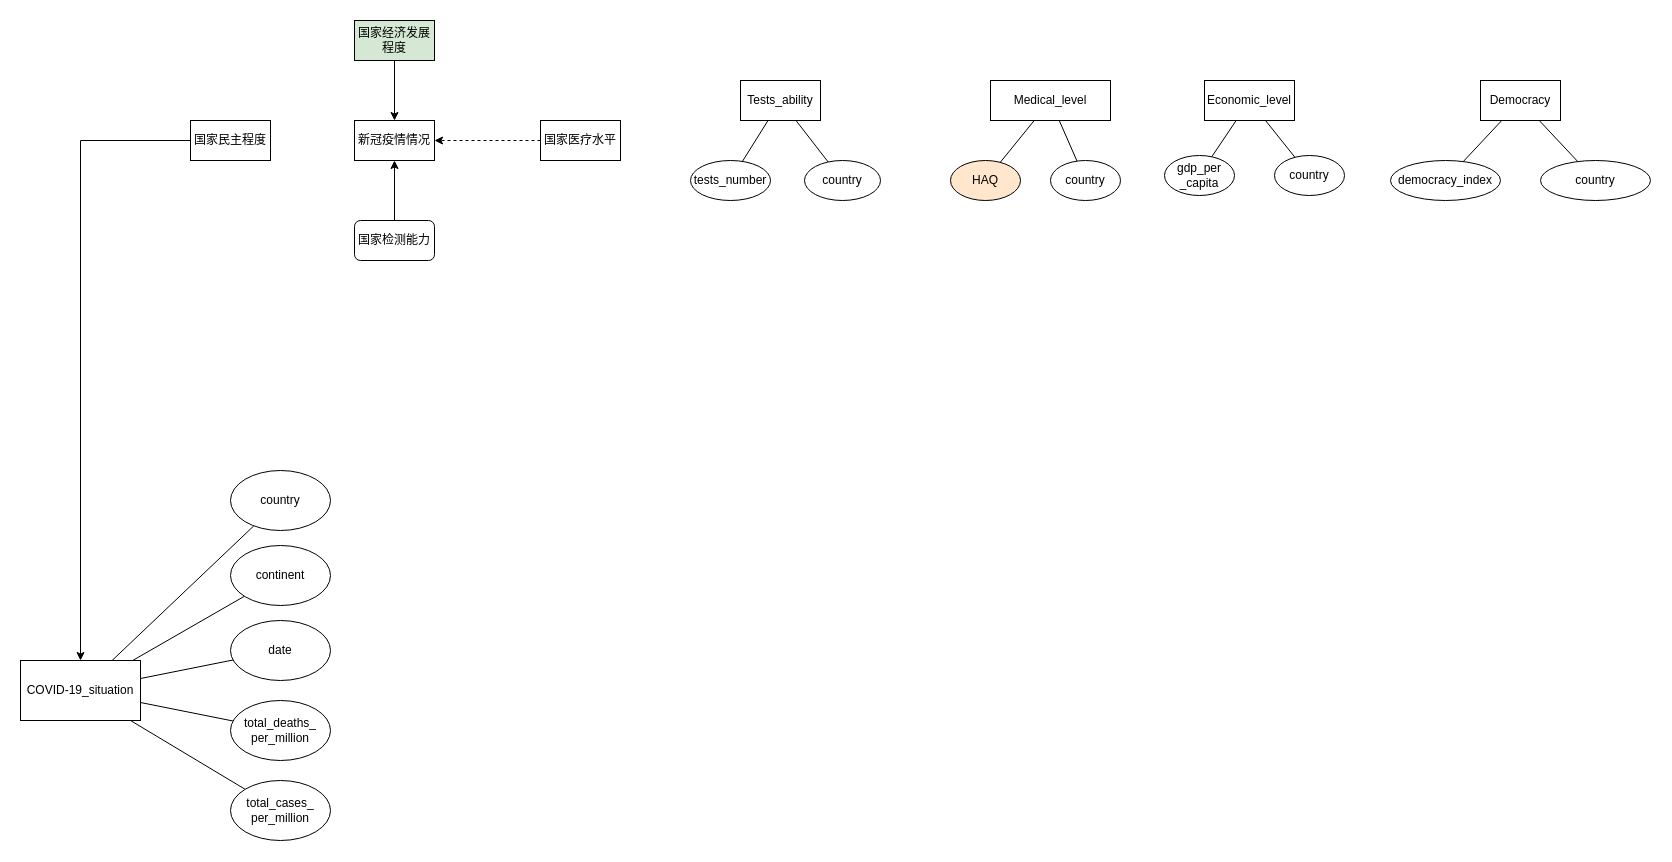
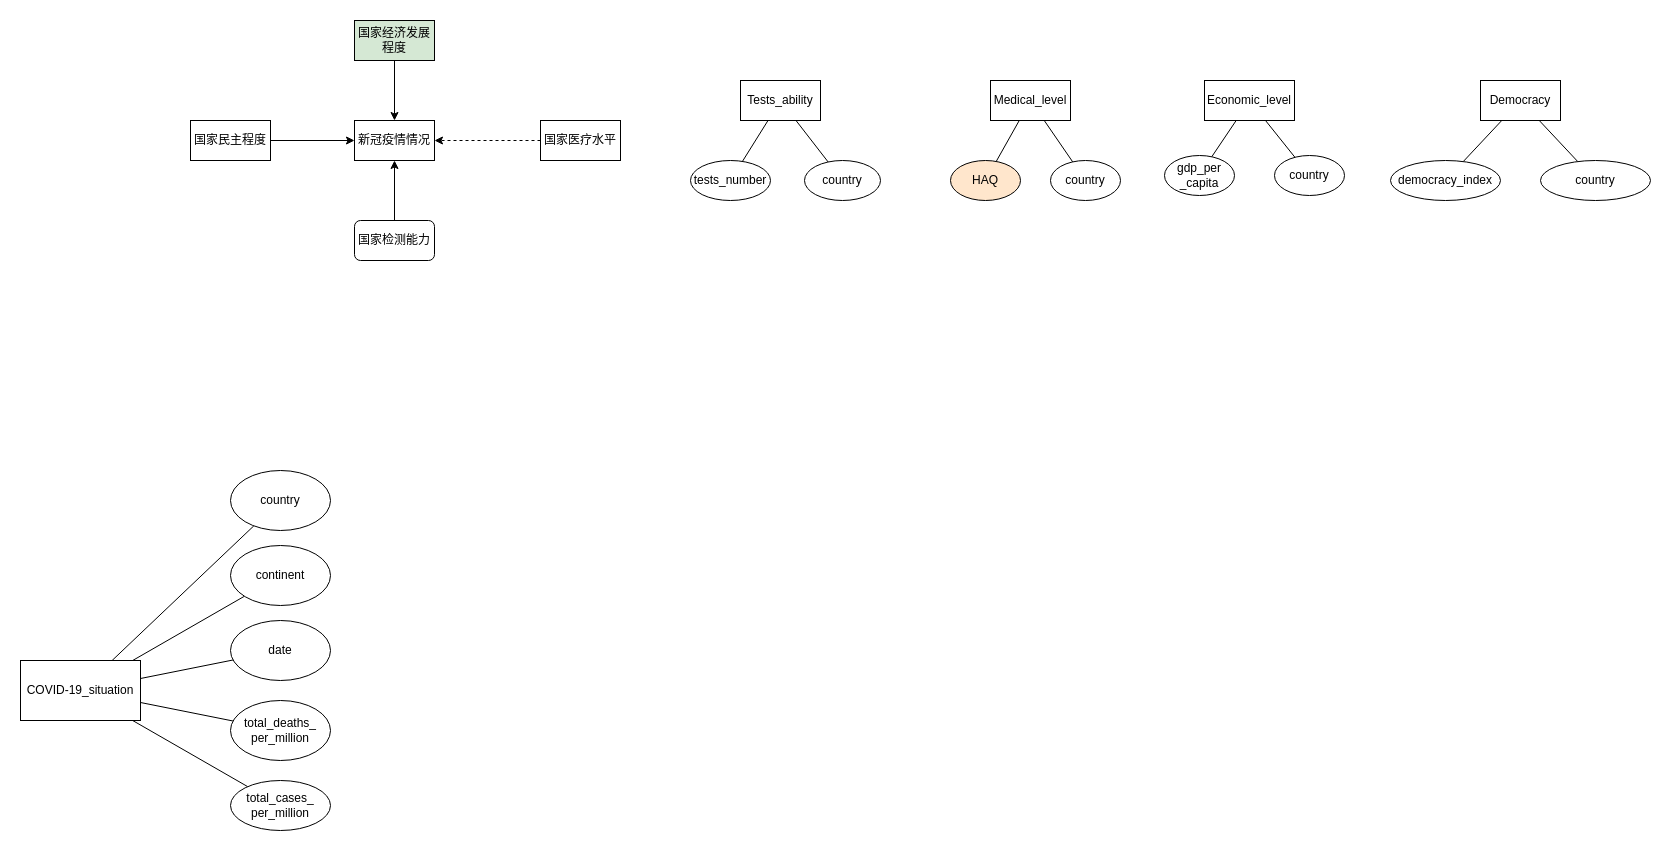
node "Medical_level": size 120x40 -> 80x40
edge "国家民主程度" -> "COVID-19_situation": now "国家民主程度" -> "新冠疫情情况"
node "total_cases_ per_million": size 100x60 -> 100x50
